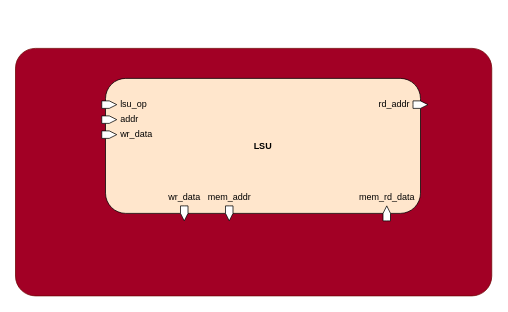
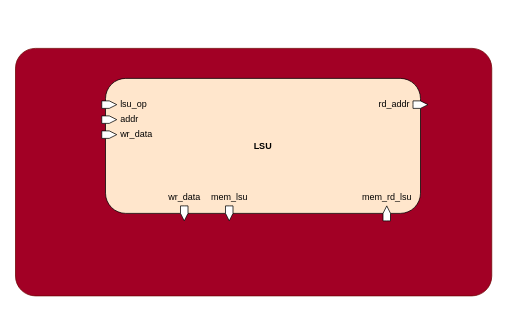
node "MEM STAGE": label "MEM STAGE" -> "MEM LSU"
node "mem_addr": label "mem_addr" -> "mem_lsu"
node "mem_rd_data": label "mem_rd_data" -> "mem_rd_lsu"
